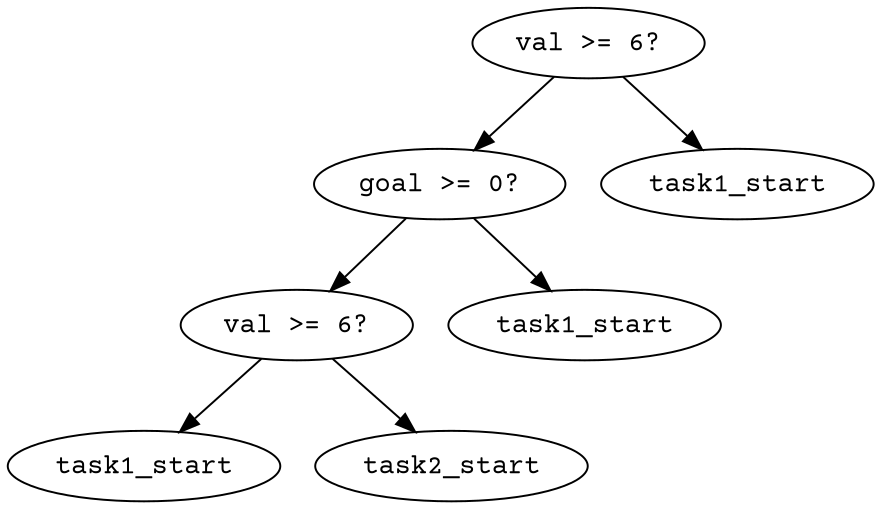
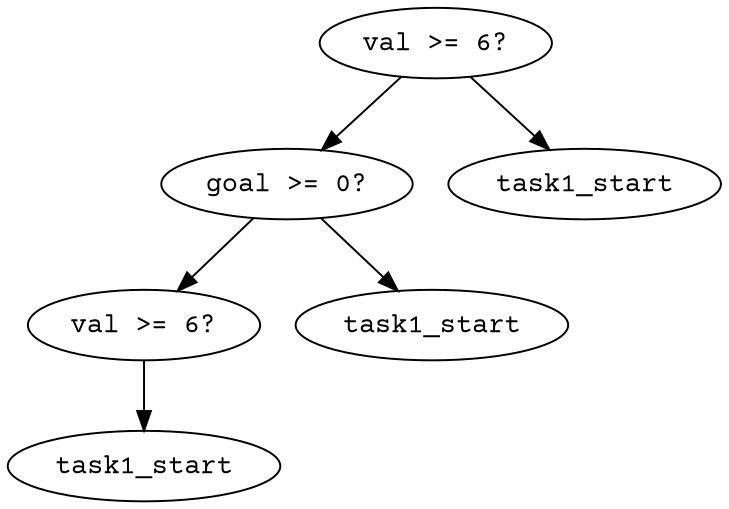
node "task2_start": removed
